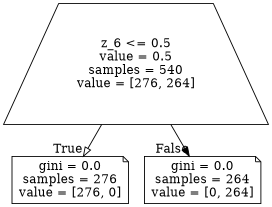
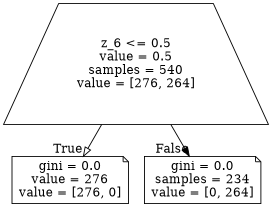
node "gini = 0.0 samples = 276 value = [276, 0]": label "gini = 0.0 samples = 276 value = [276, 0]" -> "gini = 0.0 value = 276 value = [276, 0]"
node "gini = 0.0 samples = 264 value = [0, 264]": label "gini = 0.0 samples = 264 value = [0, 264]" -> "gini = 0.0 samples = 234 value = [0, 264]"
